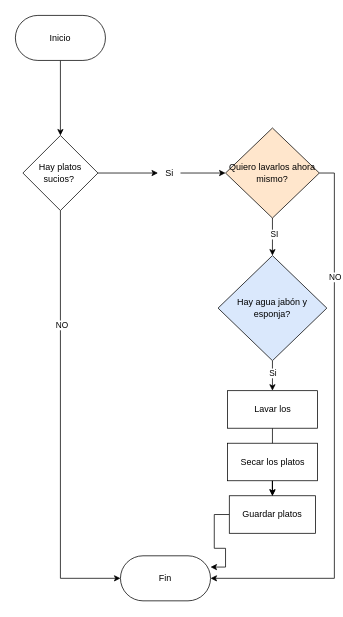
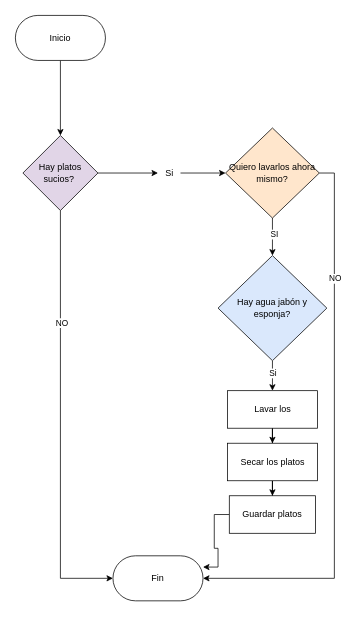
node "Hay platos sucios?": fillcolor #ffffff -> #e1d5e7
edge "Lavar los" -> "Guardar platos": now "Lavar los" -> "Secar los platos"
node "Fin": moved (165, 578) -> (158, 578)
